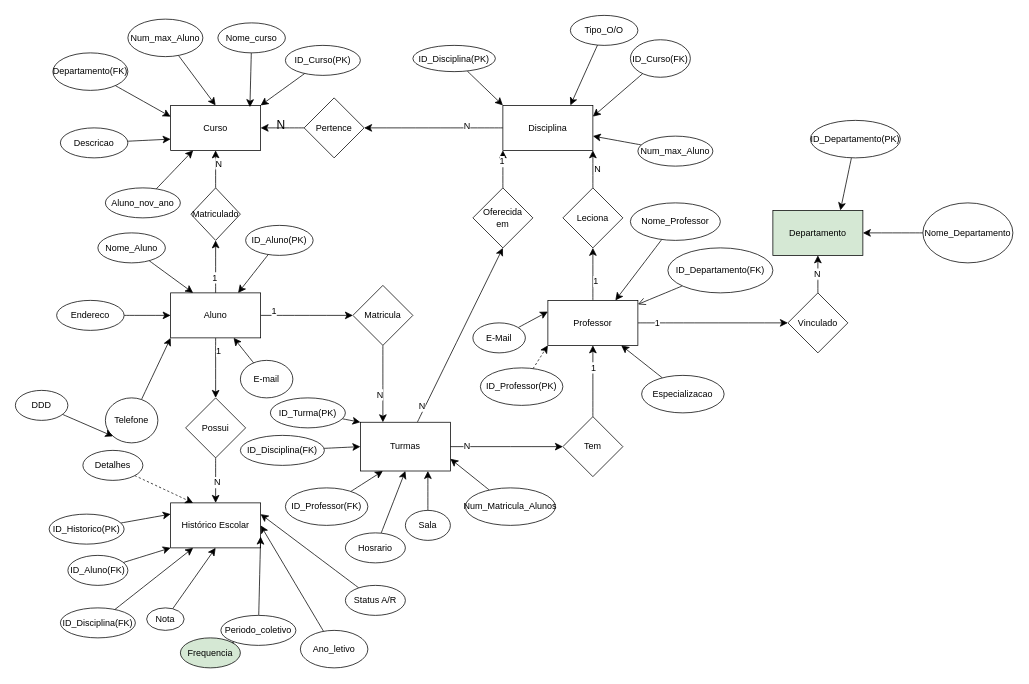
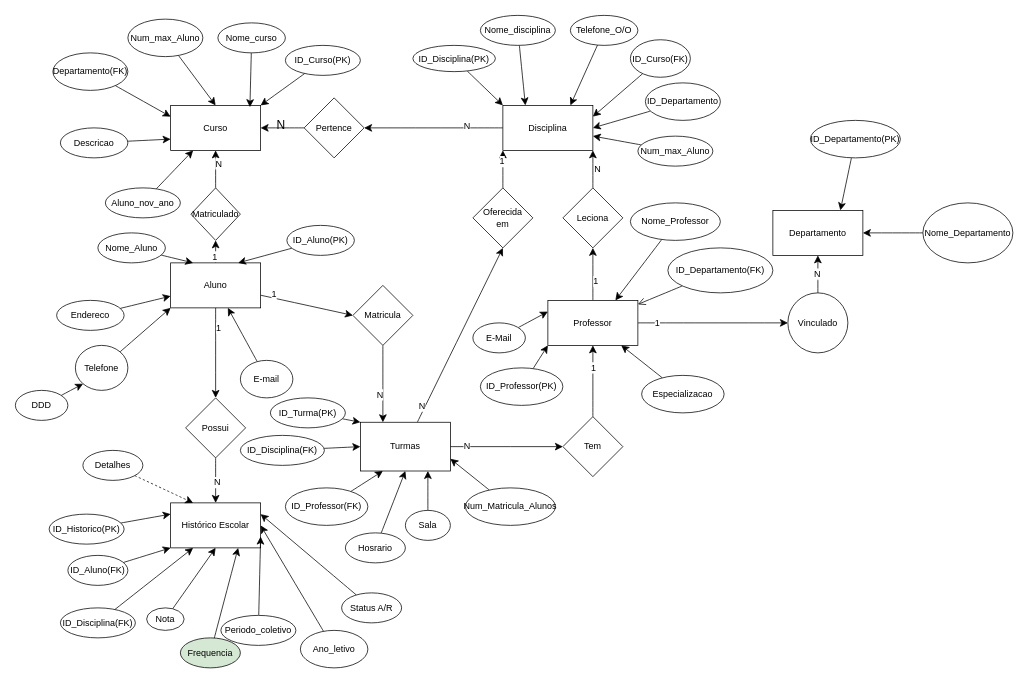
node "Nome_disciplina": added
node "Tipo_O/O": label "Tipo_O/O" -> "Telefone_O/O"
edge "Nome_disciplina" -> "Disciplina": added
node "ID_Departamento": added
edge "ID_Departamento" -> "Disciplina": added
node "Departamento": fillcolor #d5e8d4 -> #ffffff
node "ID_Aluno(PK)": moved (279, 240) -> (321, 240)
node "Aluno": moved (216, 315) -> (216, 285)
node "Vinculado": shape diamond -> ellipse
edge "ID_Professor(PK)" -> "Professor": style dashed -> solid
node "Telefone": moved (132, 420) -> (102, 368)
node "Status A/R": moved (375, 600) -> (372, 608)
edge "Frequencia" -> "Periodo_coletivo": now "Frequencia" -> "Histórico Escolar"
